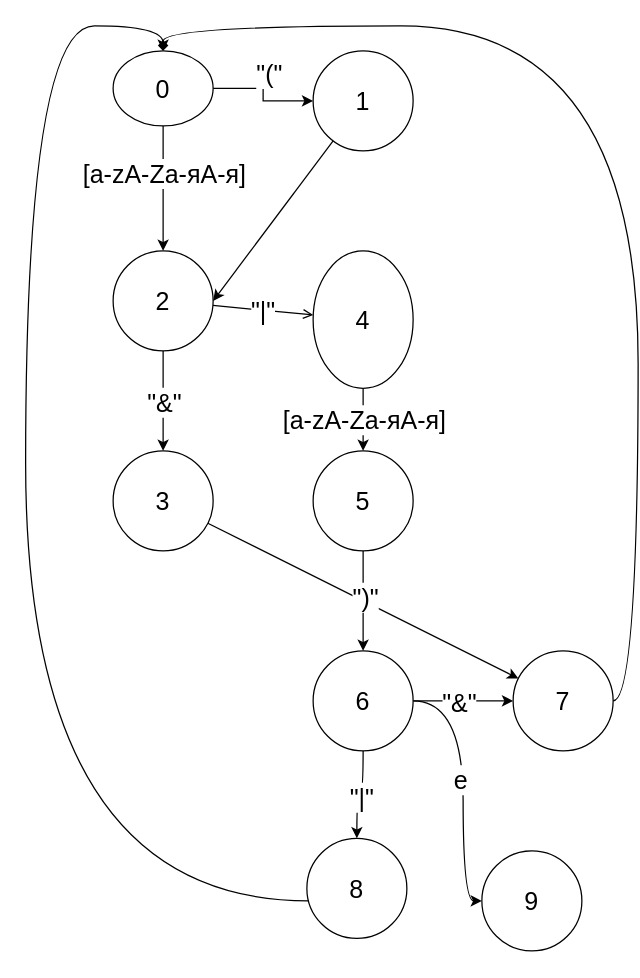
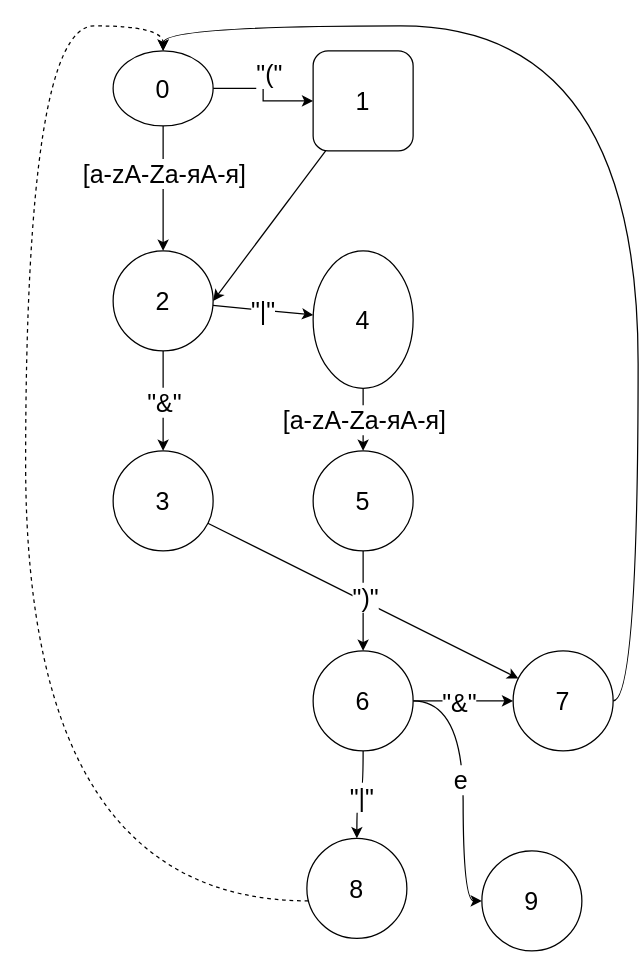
edge "7" -> "0": arrowhead diamond -> classic
node "1": shape ellipse -> rounded rectangle
edge "2" -> "4": arrowhead open -> classic
edge "8" -> "0": style solid -> dashed
